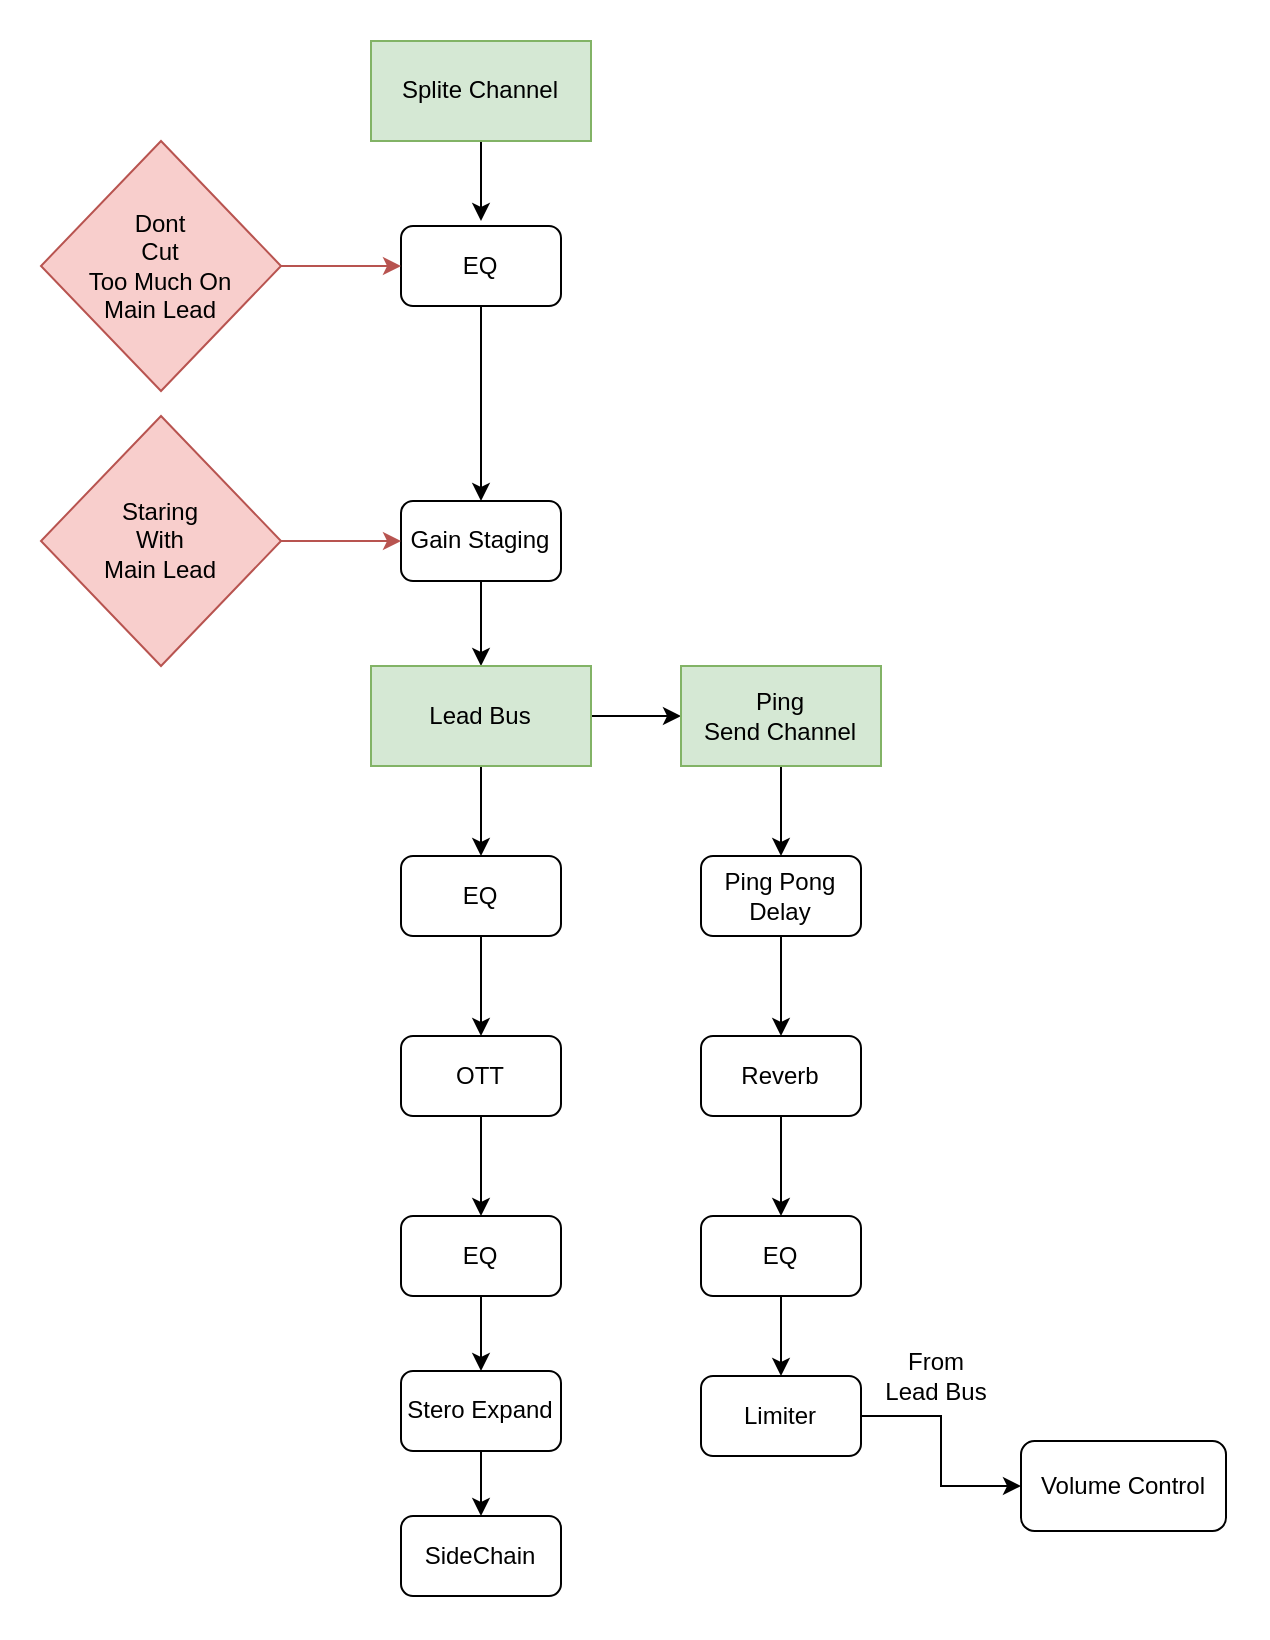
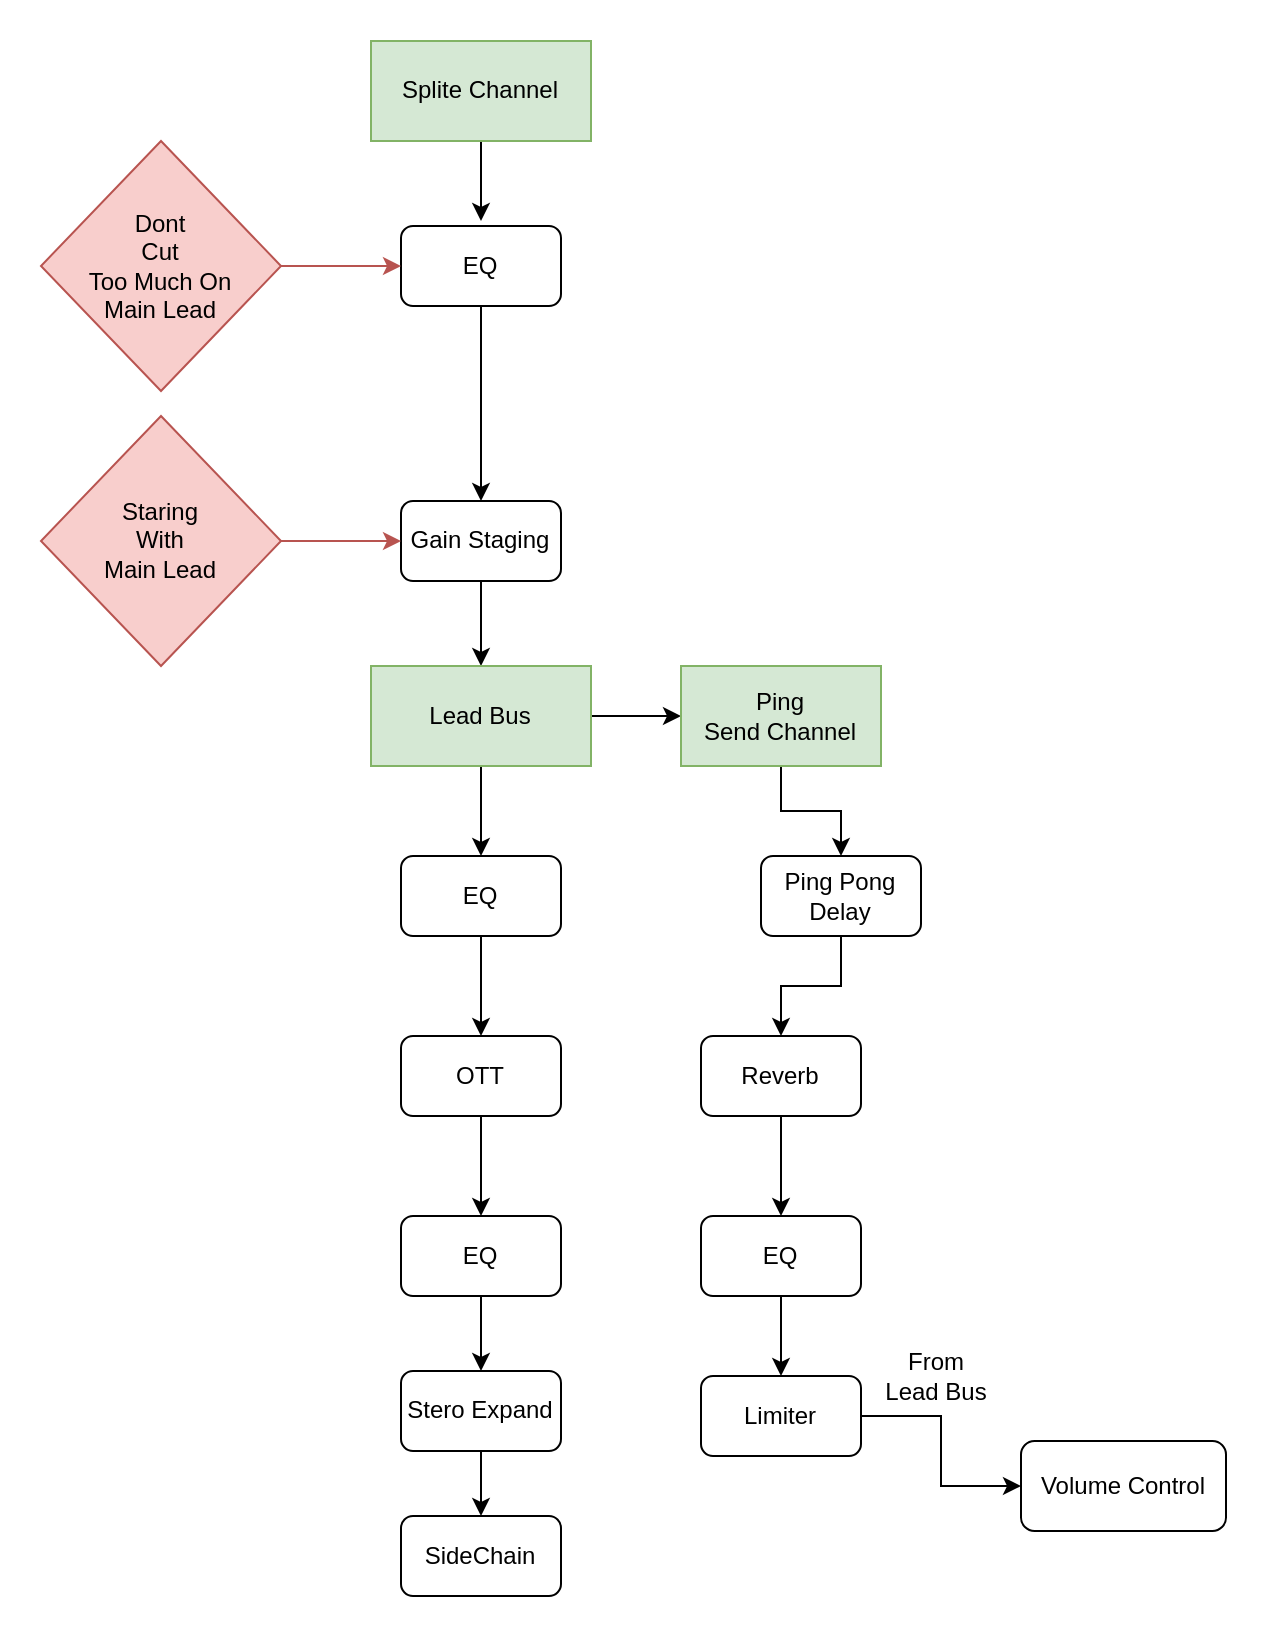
node "Ping Pong Delay": moved (781, 896) -> (841, 896)
